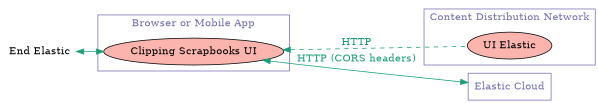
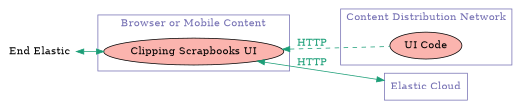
cluster "Browser or Mobile App": label "Browser or Mobile App" -> "Browser or Mobile Content"
node "UI Elastic": label "UI Elastic" -> "UI Code"
edge "Clipping Scrapbooks UI" -- "Elastic Cloud": label "HTTP (CORS headers)" -> "HTTP"
